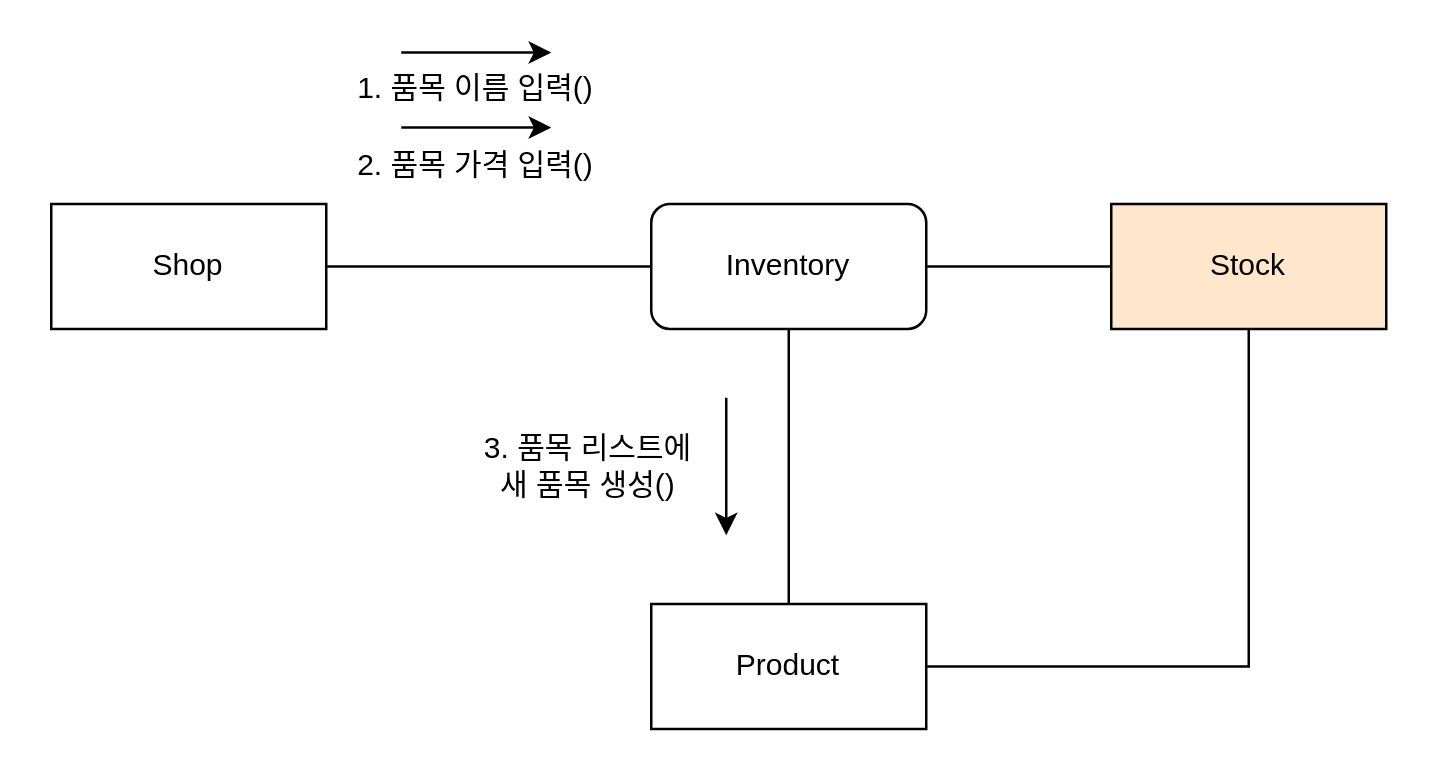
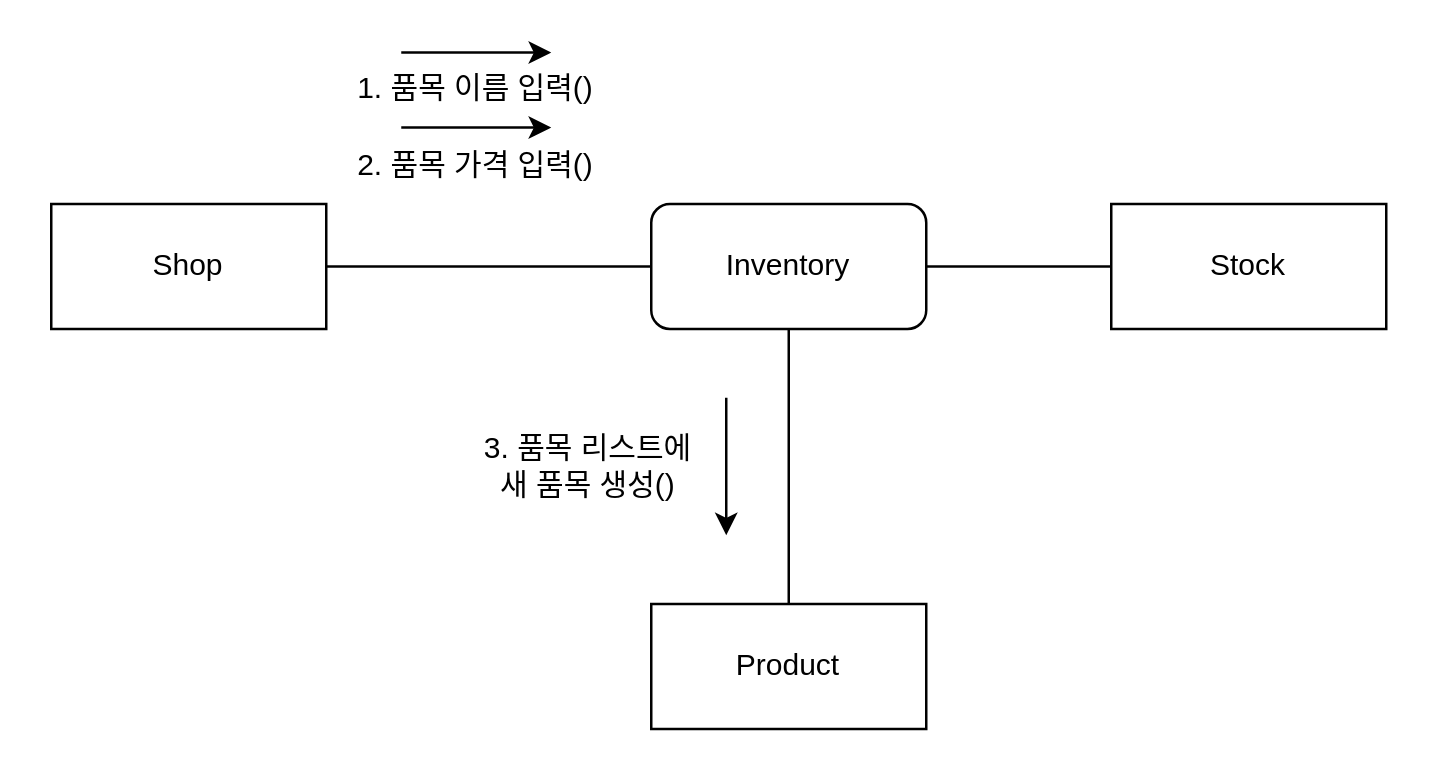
node "Stock": fillcolor #ffe6cc -> #ffffff
edge "Stock" -- "Product": removed
